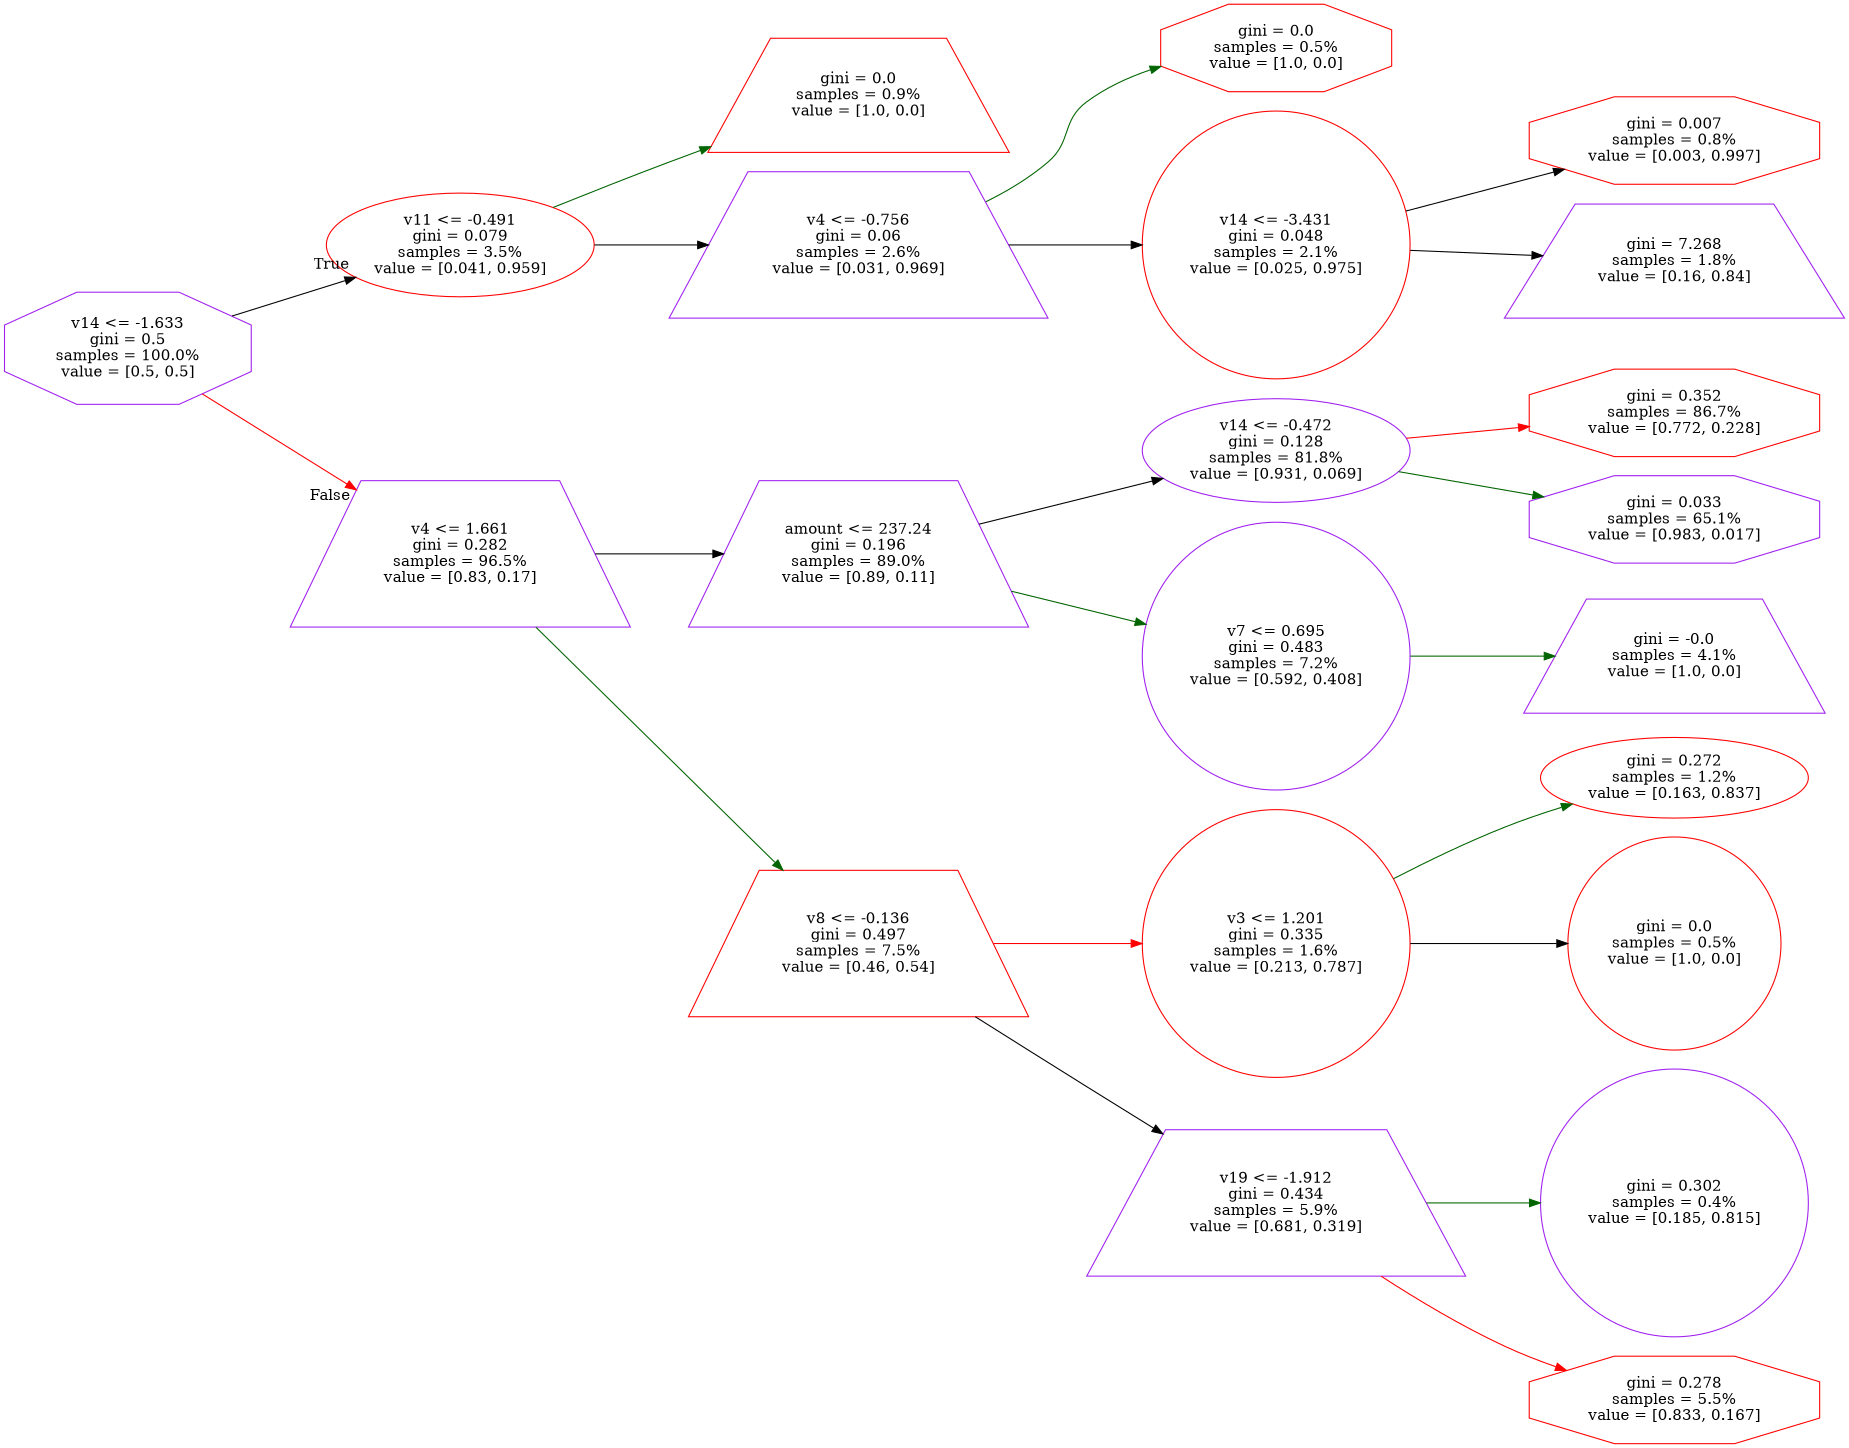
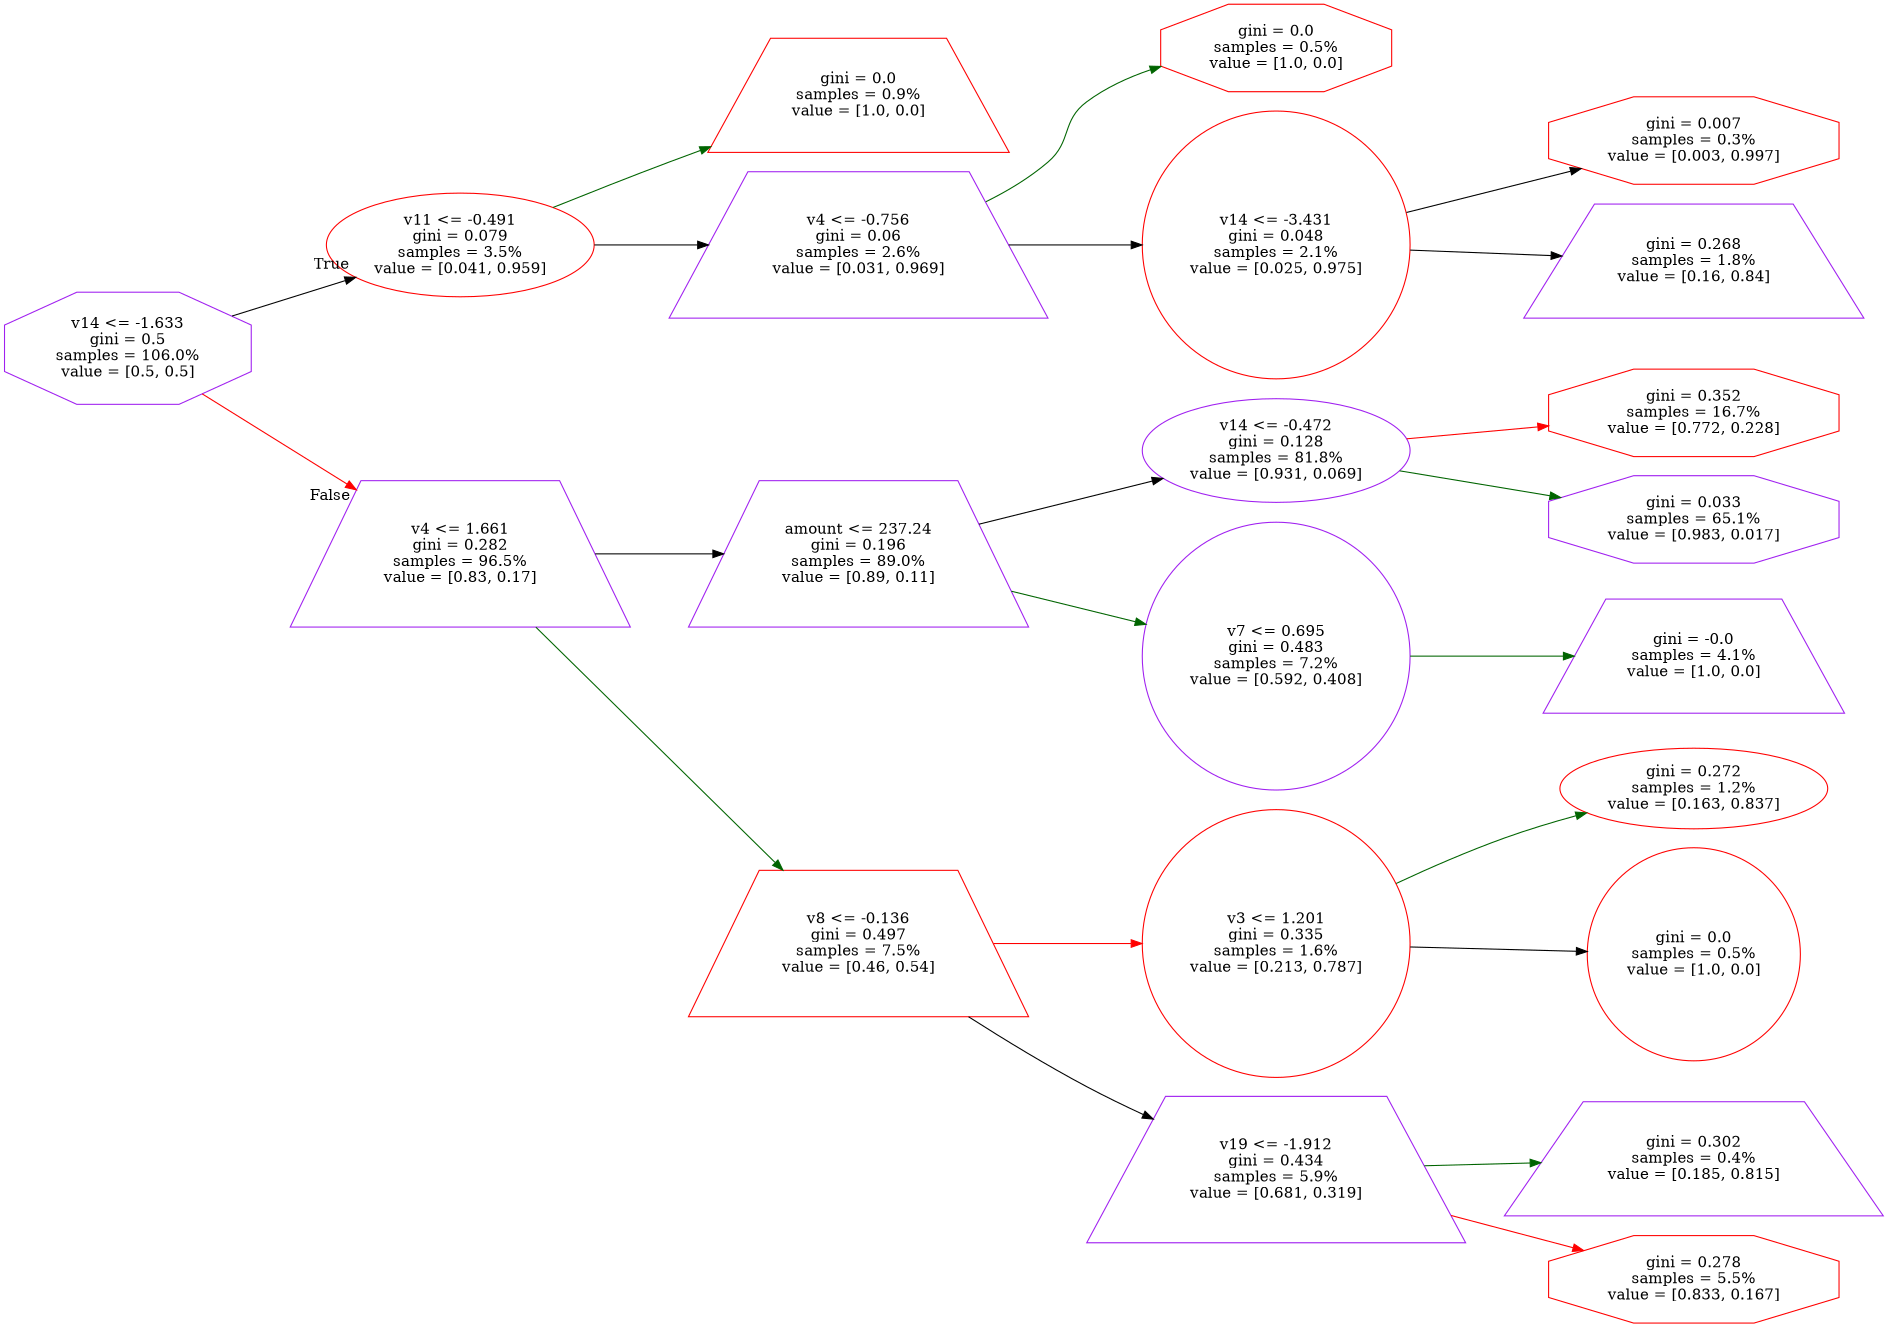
node "gini = 0.007 samples = 0.8% value = [0.003, 0.997]": label "gini = 0.007 samples = 0.8% value = [0.003, 0.997]" -> "gini = 0.007 samples = 0.3% value = [0.003, 0.997]"
node "gini = 7.268 samples = 1.8% value = [0.16, 0.84]": label "gini = 7.268 samples = 1.8% value = [0.16, 0.84]" -> "gini = 0.268 samples = 1.8% value = [0.16, 0.84]"
node "v14 <= -1.633 gini = 0.5 samples = 100.0% value = [0.5, 0.5]": label "v14 <= -1.633 gini = 0.5 samples = 100.0% value = [0.5, 0.5]" -> "v14 <= -1.633 gini = 0.5 samples = 106.0% value = [0.5, 0.5]"
node "gini = 0.352 samples = 86.7% value = [0.772, 0.228]": label "gini = 0.352 samples = 86.7% value = [0.772, 0.228]" -> "gini = 0.352 samples = 16.7% value = [0.772, 0.228]"
node "gini = 0.302 samples = 0.4% value = [0.185, 0.815]": shape circle -> trapezium
